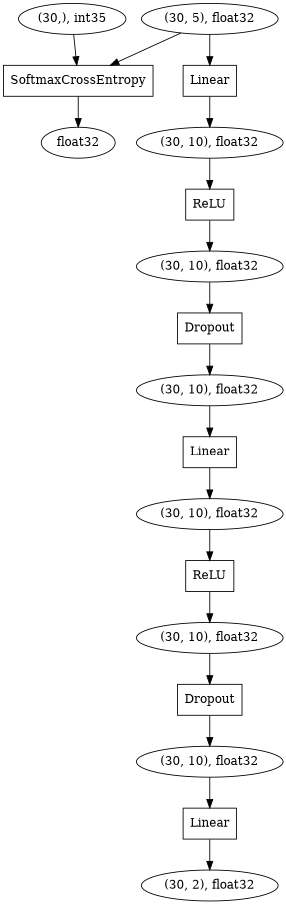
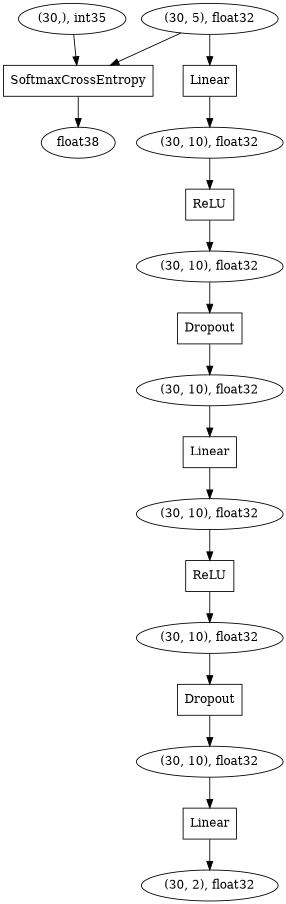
node "float32": label "float32" -> "float38"
